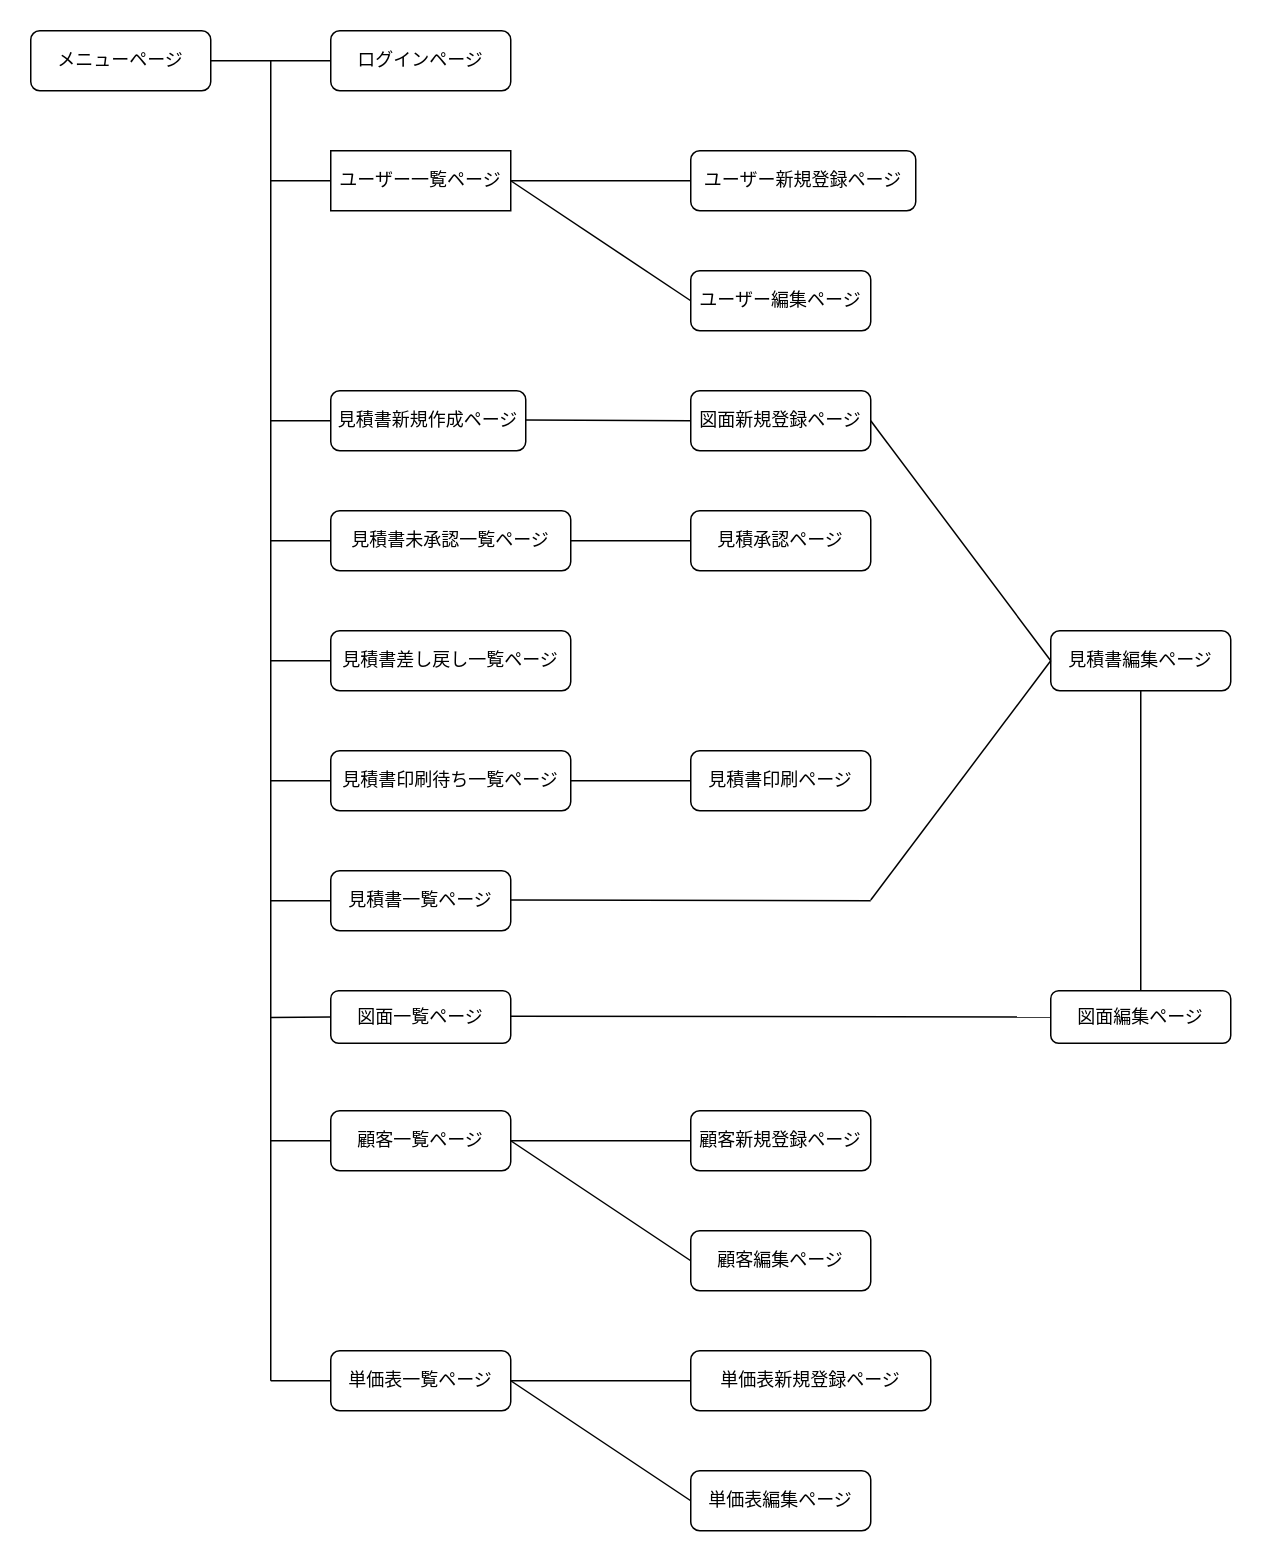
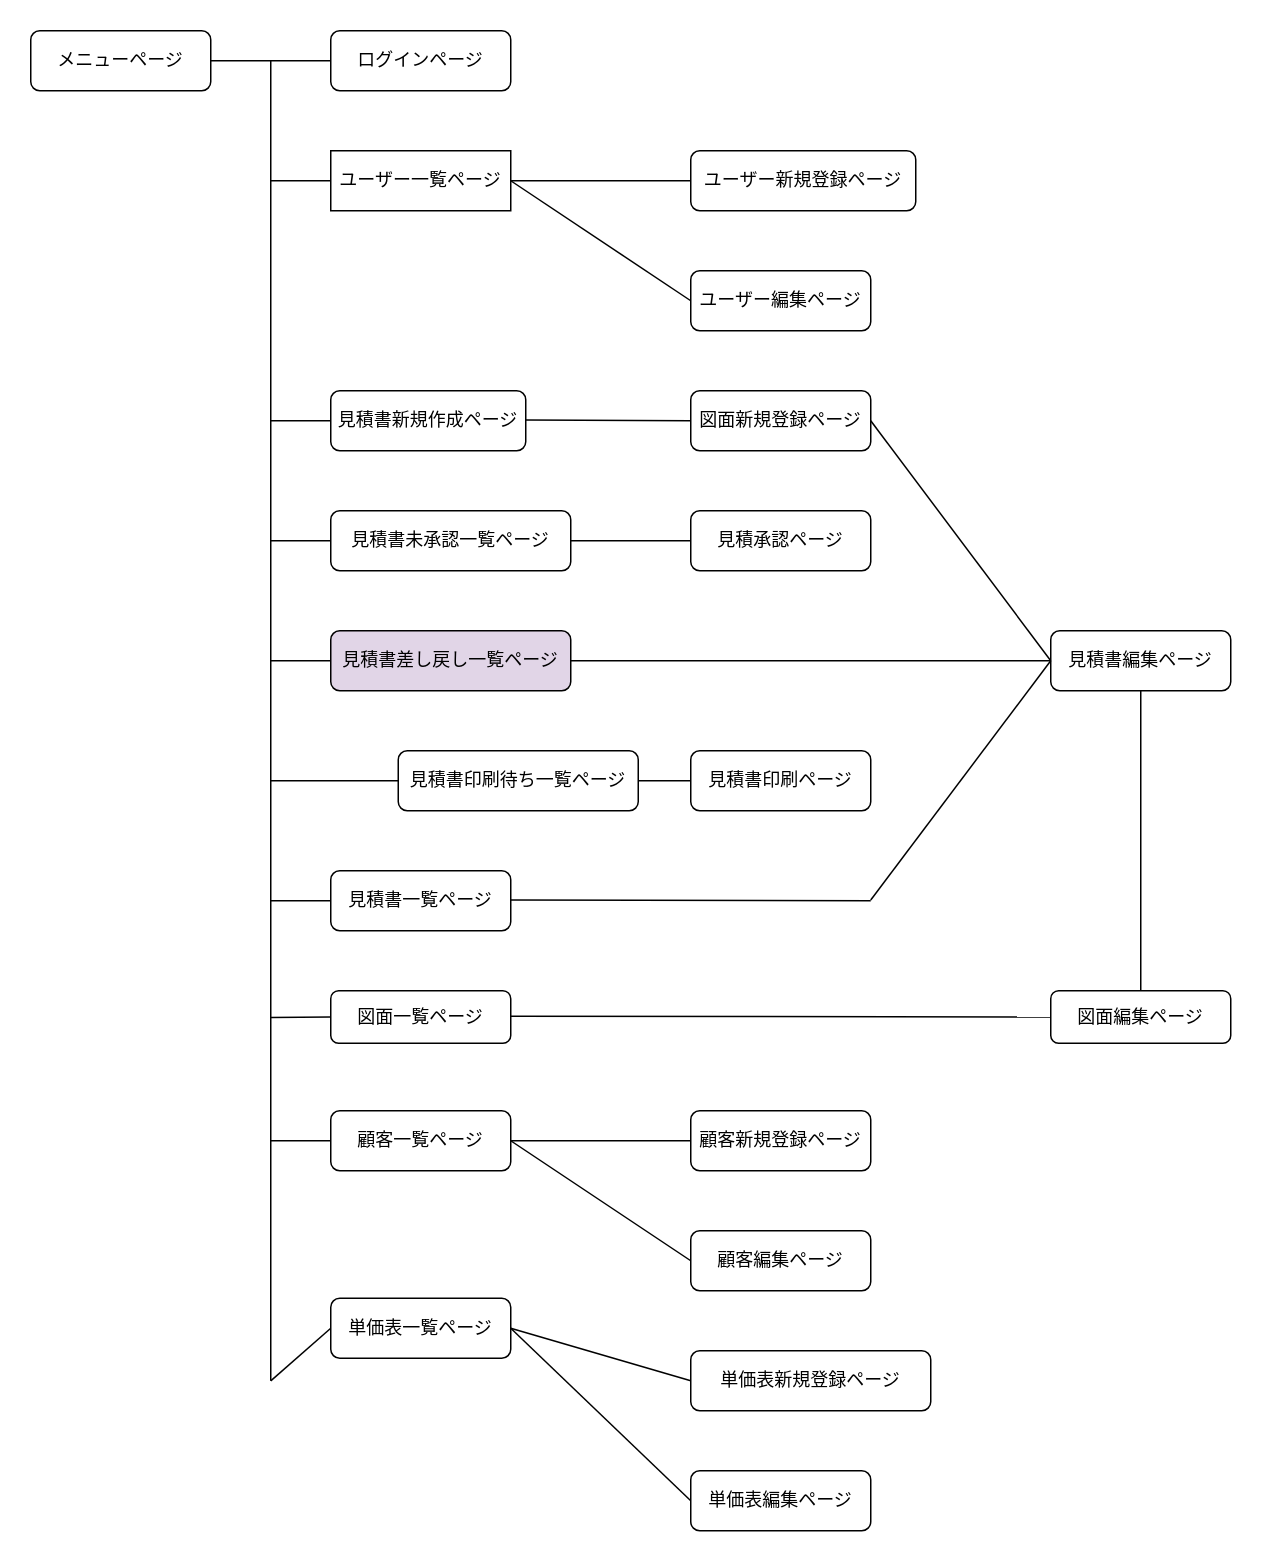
node "見積書差し戻し一覧ページ": fillcolor #ffffff -> #e1d5e7
edge "見積書差し戻し一覧ページ" -- "見積書編集ページ": added
node "見積書印刷待ち一覧ページ": moved (451, 781) -> (518, 781)
node "単価表一覧ページ": moved (421, 1381) -> (421, 1328)
